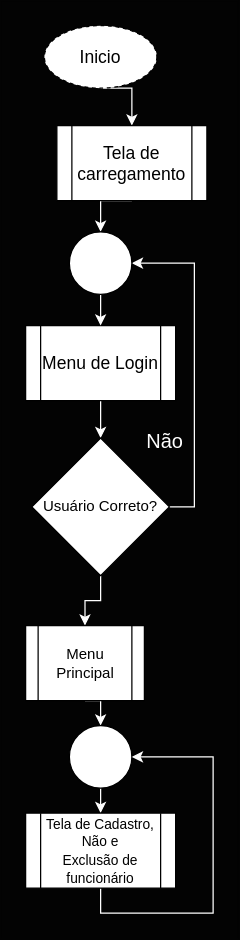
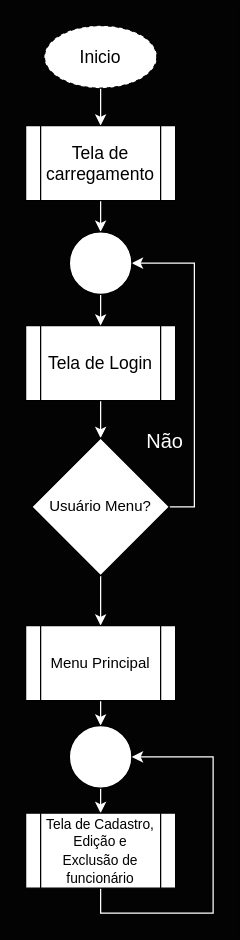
node "Tela de carregamento": moved (132, 163) -> (101, 163)
node "Menu de Login": label "Menu de Login" -> "Tela de Login"
node "Usuário Correto?": label "Usuário Correto?" -> "Usuário Menu?"
node "Menu Principal": size 119x75 -> 150x75
node "Tela de Cadastro, Não e Exclusão de funcionário": label "Tela de Cadastro, Não e Exclusão de funcionário" -> "Tela de Cadastro, Edição e Exclusão de funcionário"
